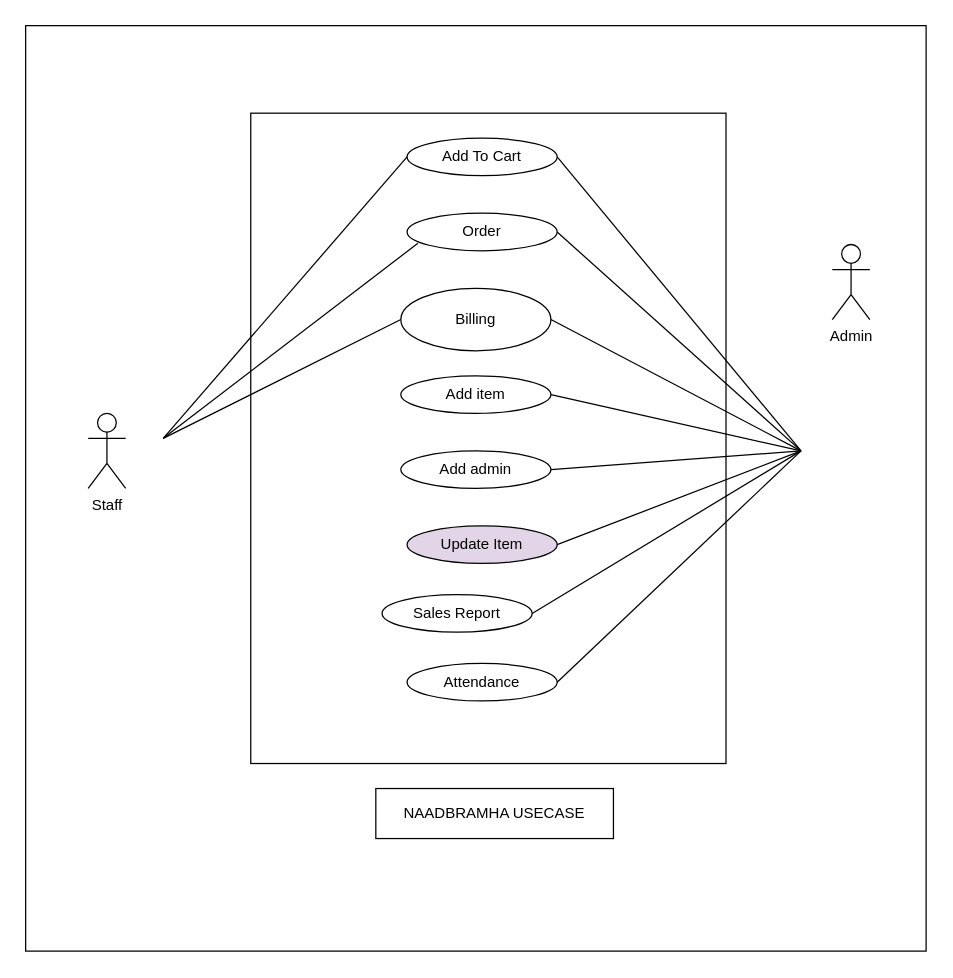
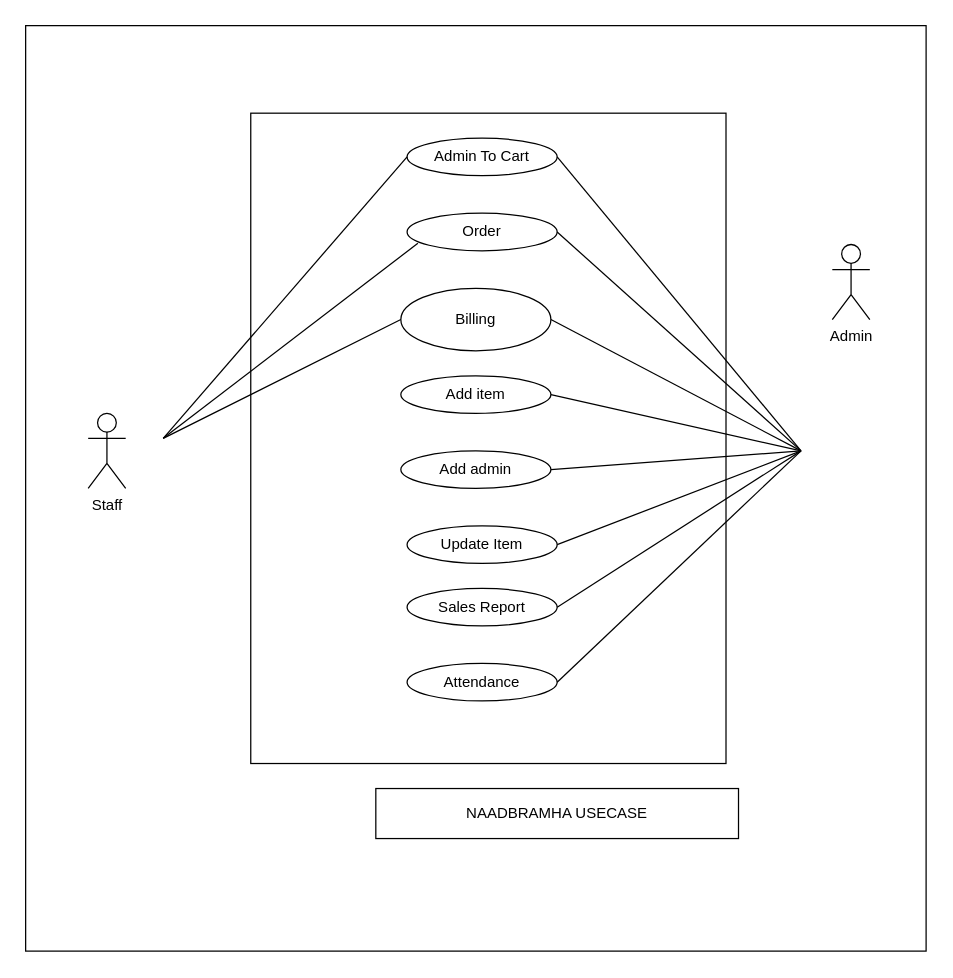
node "Add To Cart": label "Add To Cart" -> "Admin To Cart"
node "Update Item": fillcolor #e1d5e7 -> #ffffff
node "Sales Report": moved (457, 613) -> (482, 607)
node "NAADBRAMHA USECASE": size 238x50 -> 363x50
